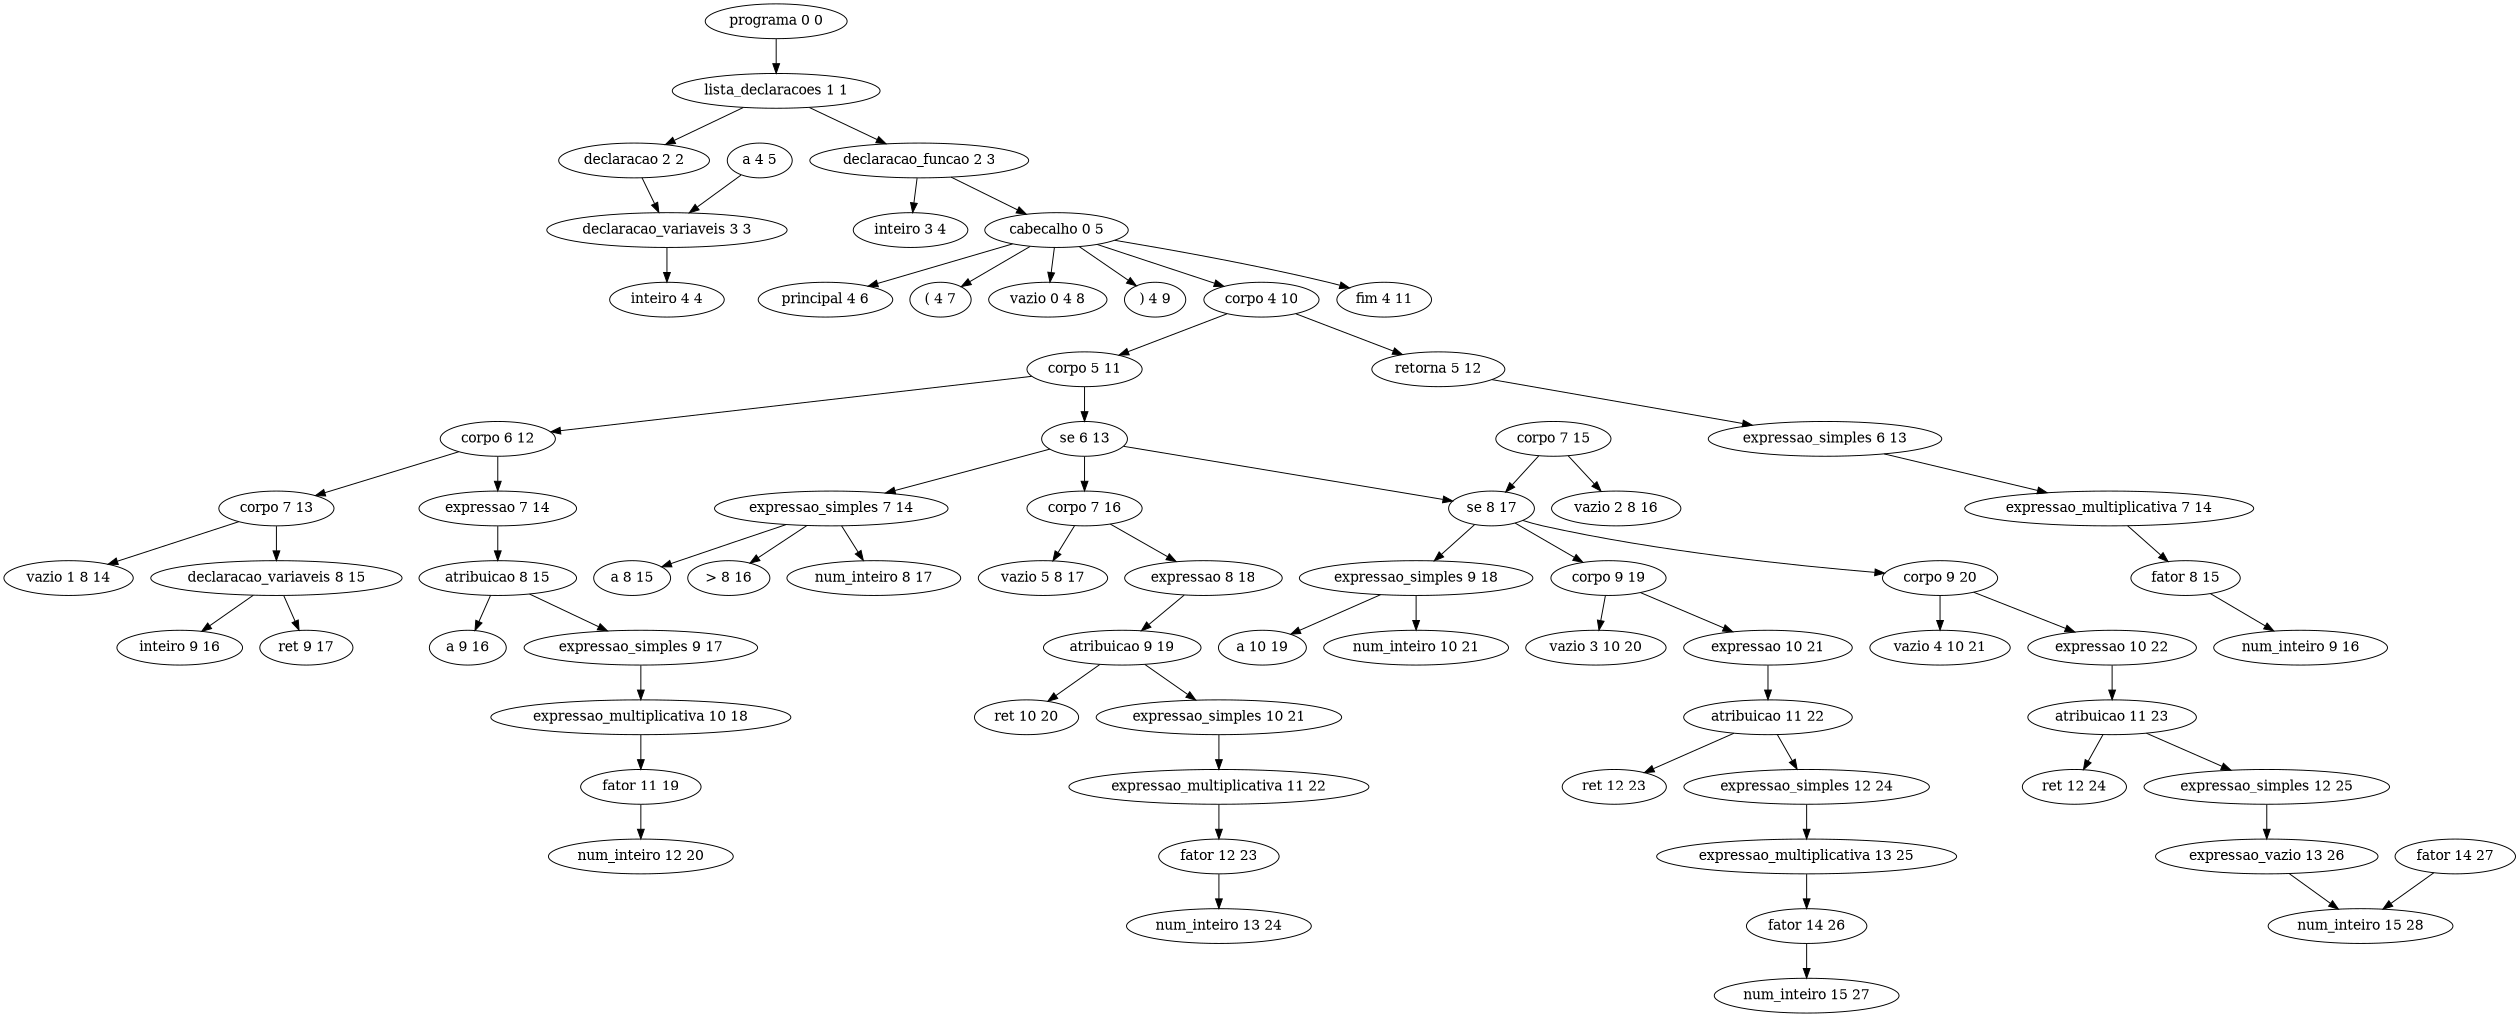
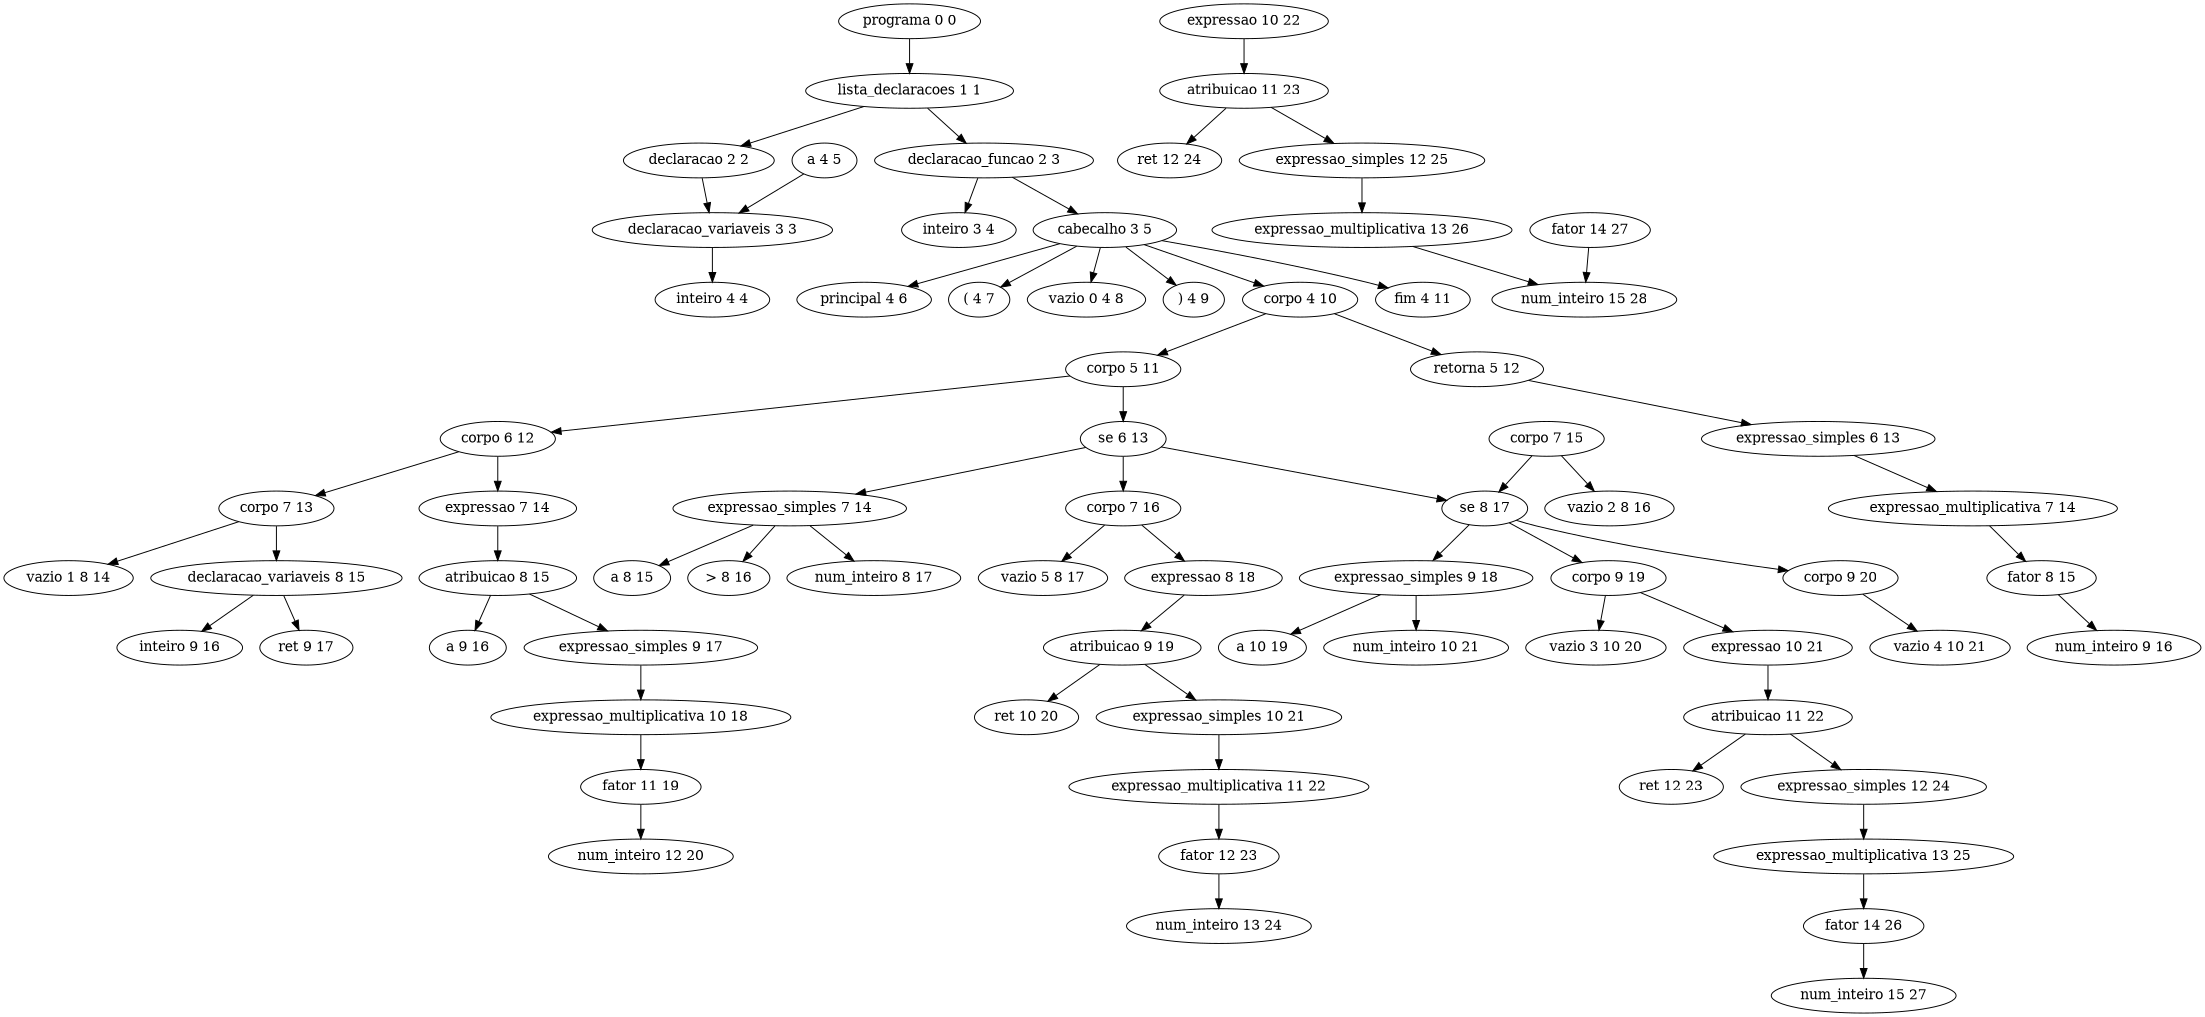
node "cabecalho 0 5": label "cabecalho 0 5" -> "cabecalho 3 5"
edge "corpo 9 20" -> "expressao 10 22": removed
node "expressao_vazio 13 26": label "expressao_vazio 13 26" -> "expressao_multiplicativa 13 26"
